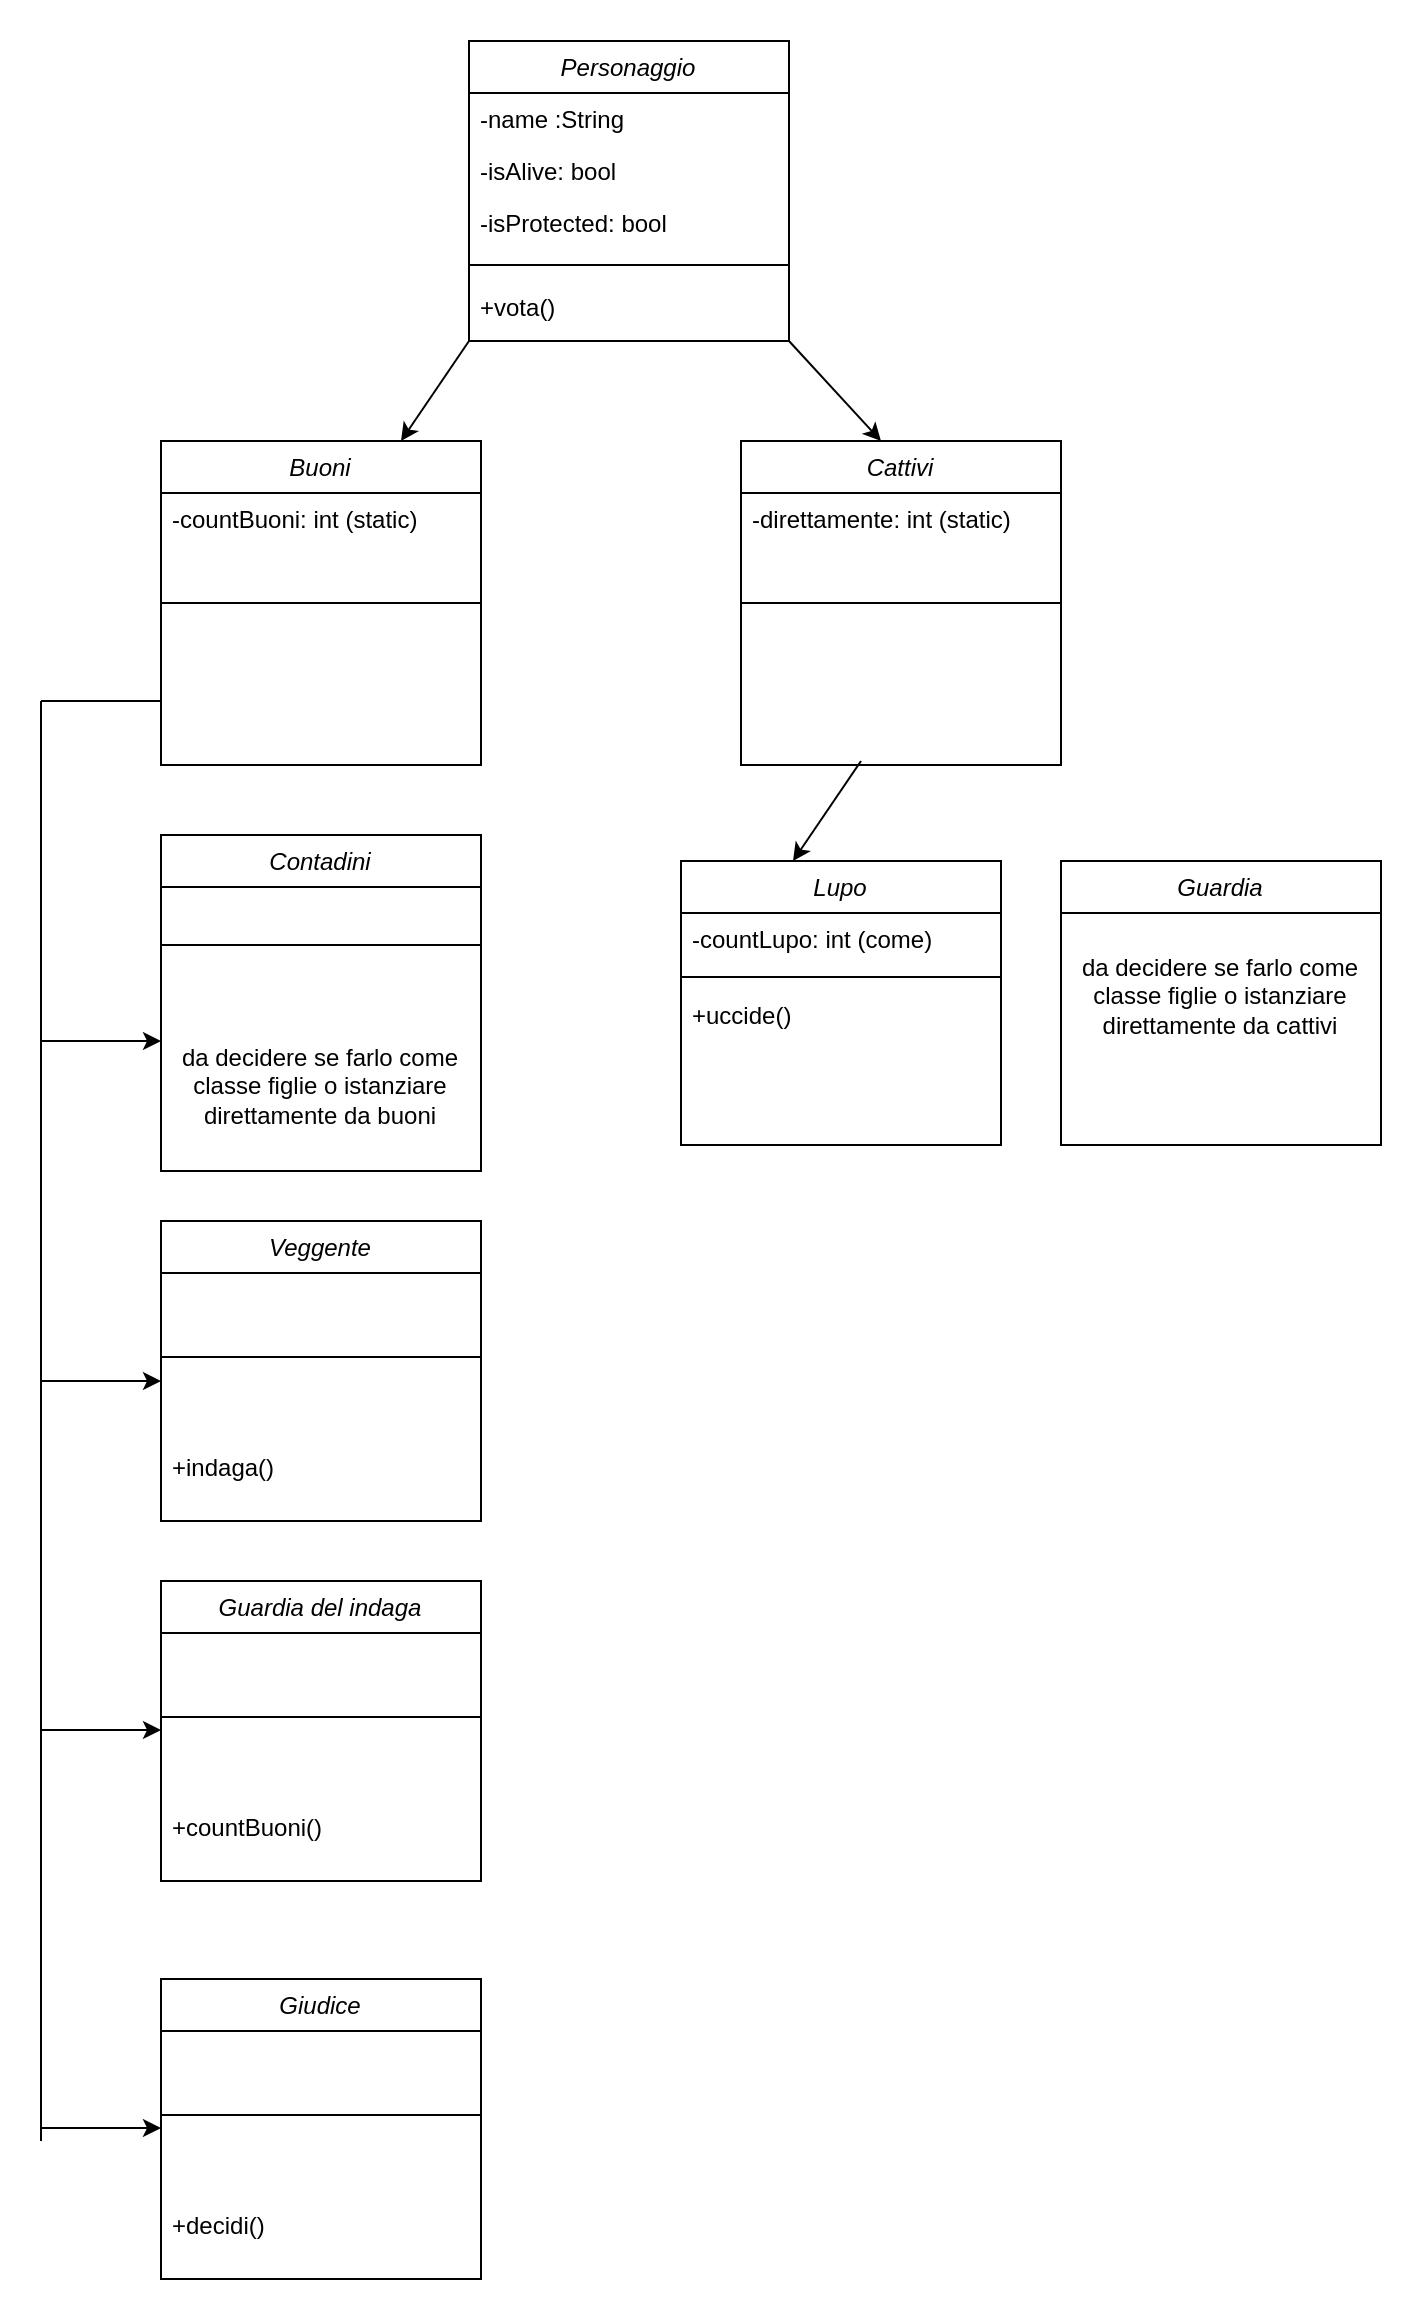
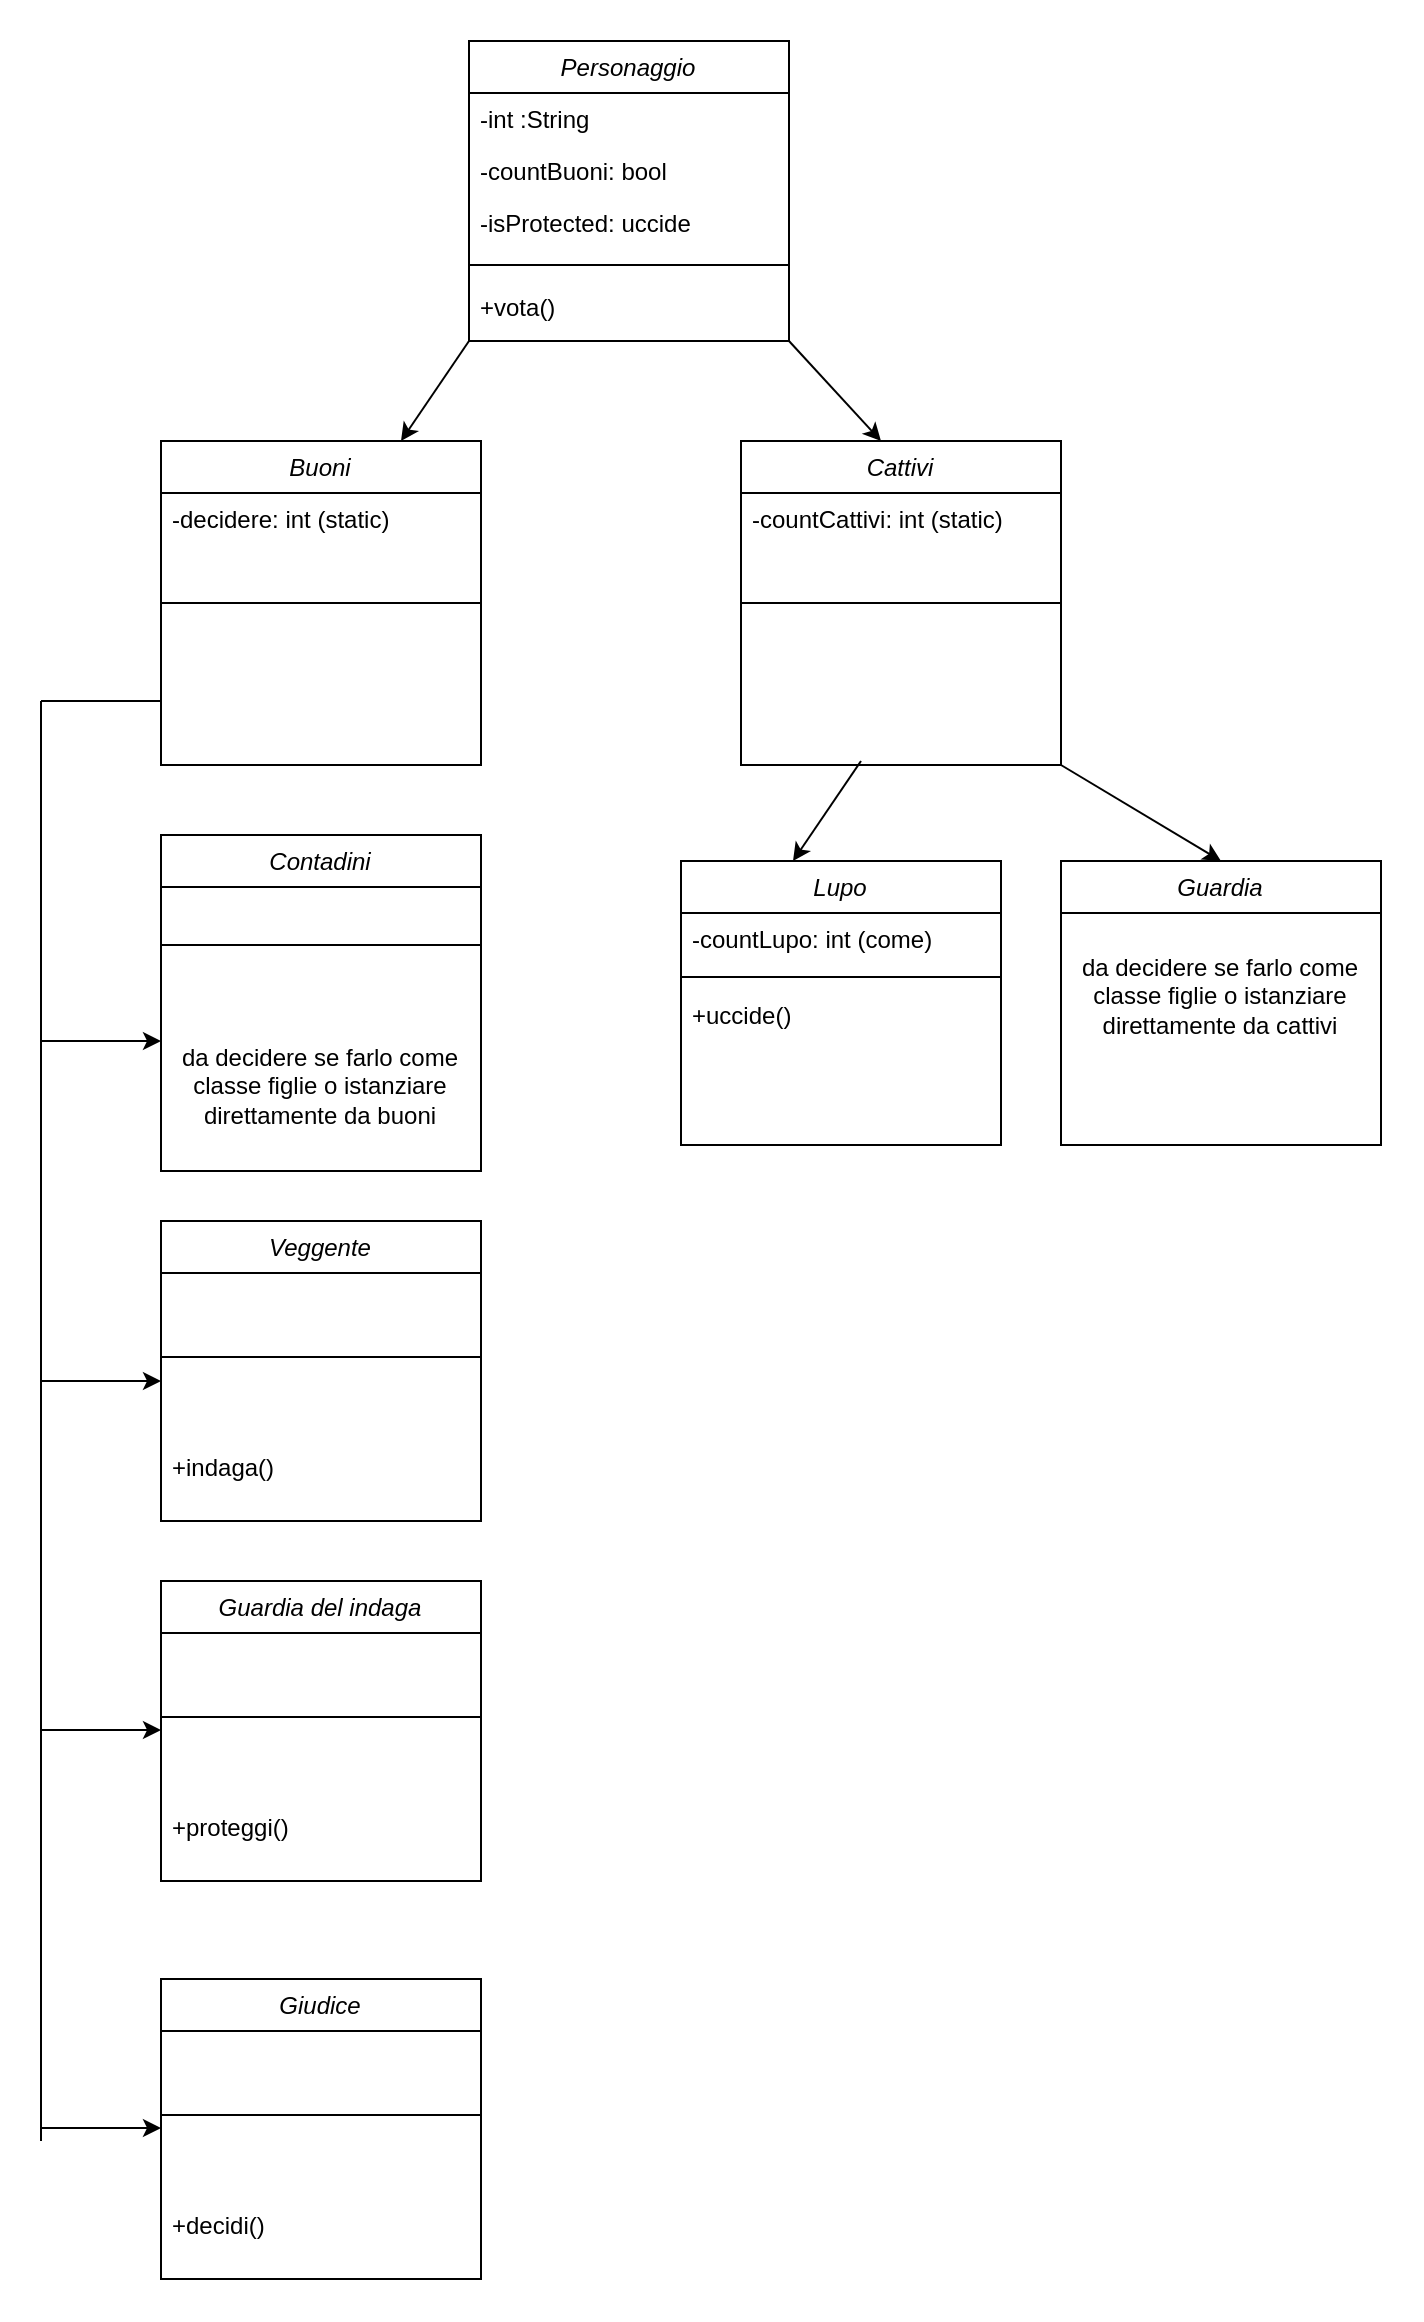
node "-name :String": label "-name :String" -> "-int :String"
node "-isAlive: bool": label "-isAlive: bool" -> "-countBuoni: bool"
node "-isProtected: bool": label "-isProtected: bool" -> "-isProtected: uccide"
node "-countBuoni: int (static)": label "-countBuoni: int (static)" -> "-decidere: int (static)"
node "-direttamente: int (static)": label "-direttamente: int (static)" -> "-countCattivi: int (static)"
edge "Cattivi" -> "Guardia": added
node "+countBuoni()": label "+countBuoni()" -> "+proteggi()"
